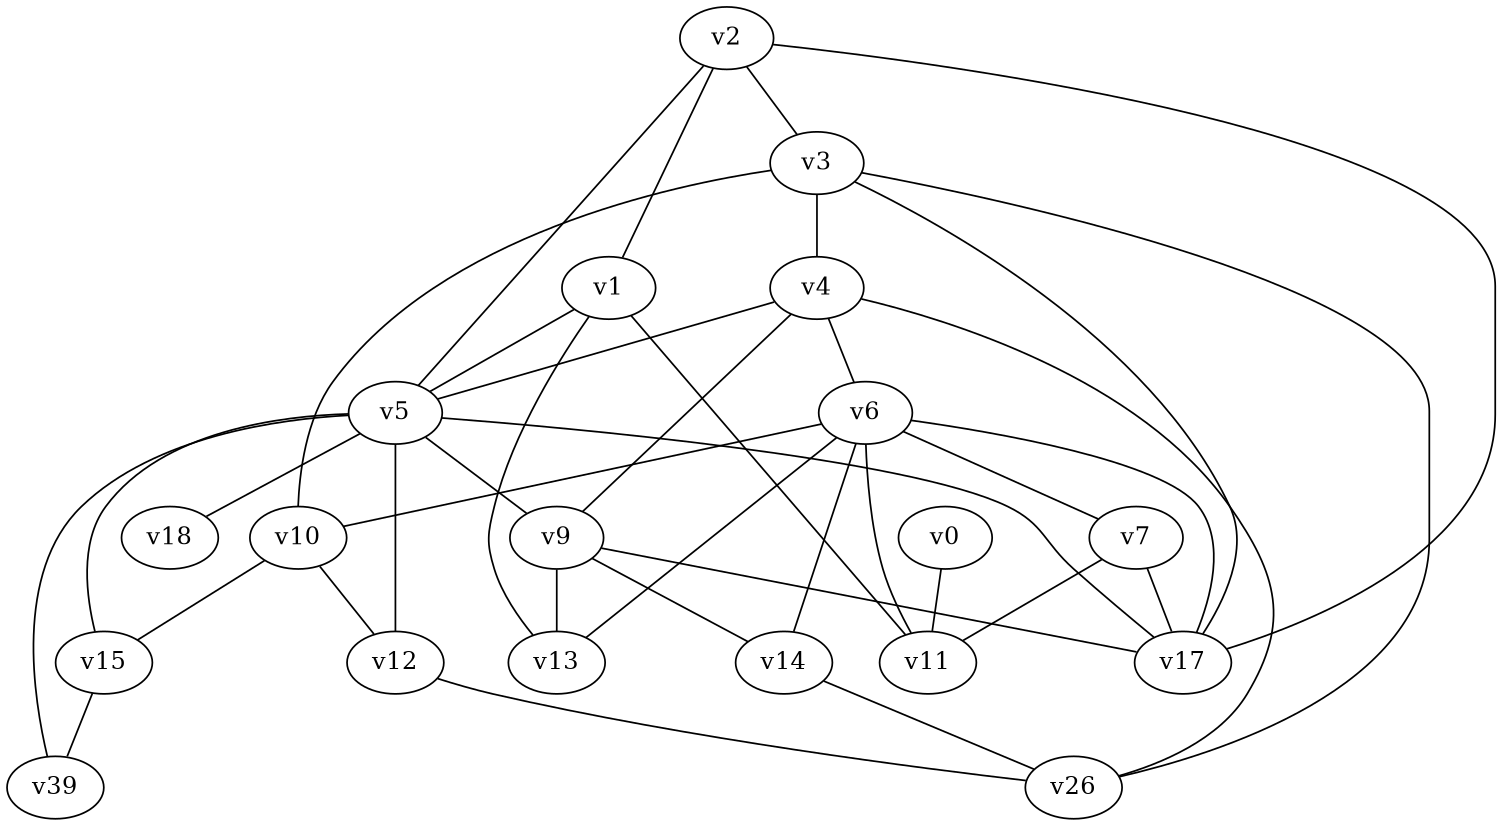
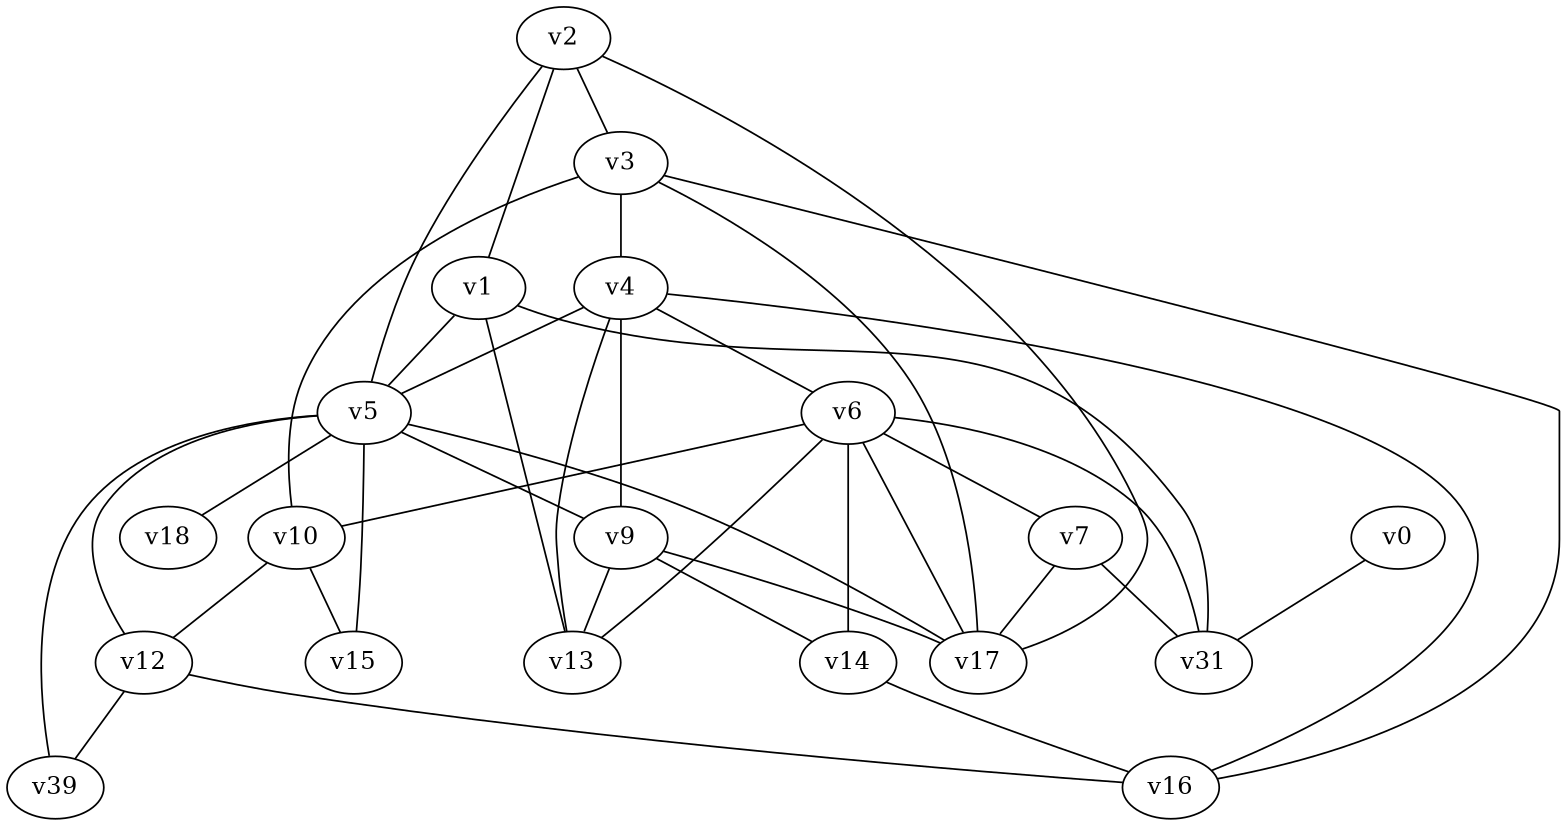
edge "v4" -- "v13": added
node "v11": label "v11" -> "v31"
edge "v15" -- "v39": now "v12" -- "v39"
node "v26": label "v26" -> "v16"
